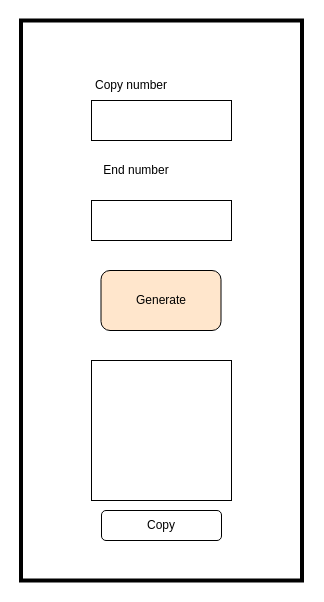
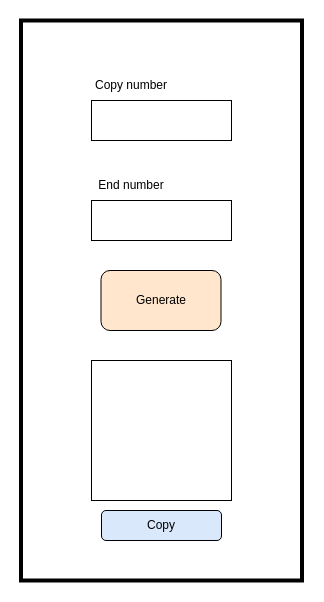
node "End number": moved (137, 171) -> (132, 186)
node "Copy": fillcolor #ffffff -> #dae8fc
